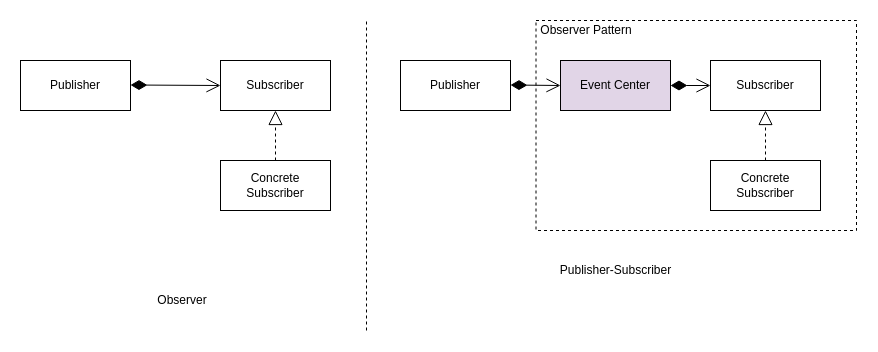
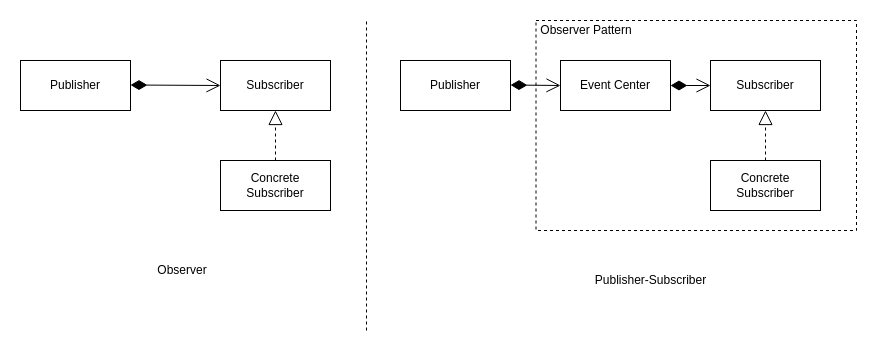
node "Event Center": fillcolor #e1d5e7 -> #ffffff
node "Publisher-Subscriber": moved (616, 271) -> (651, 281)
node "Observer": moved (183, 301) -> (183, 271)
